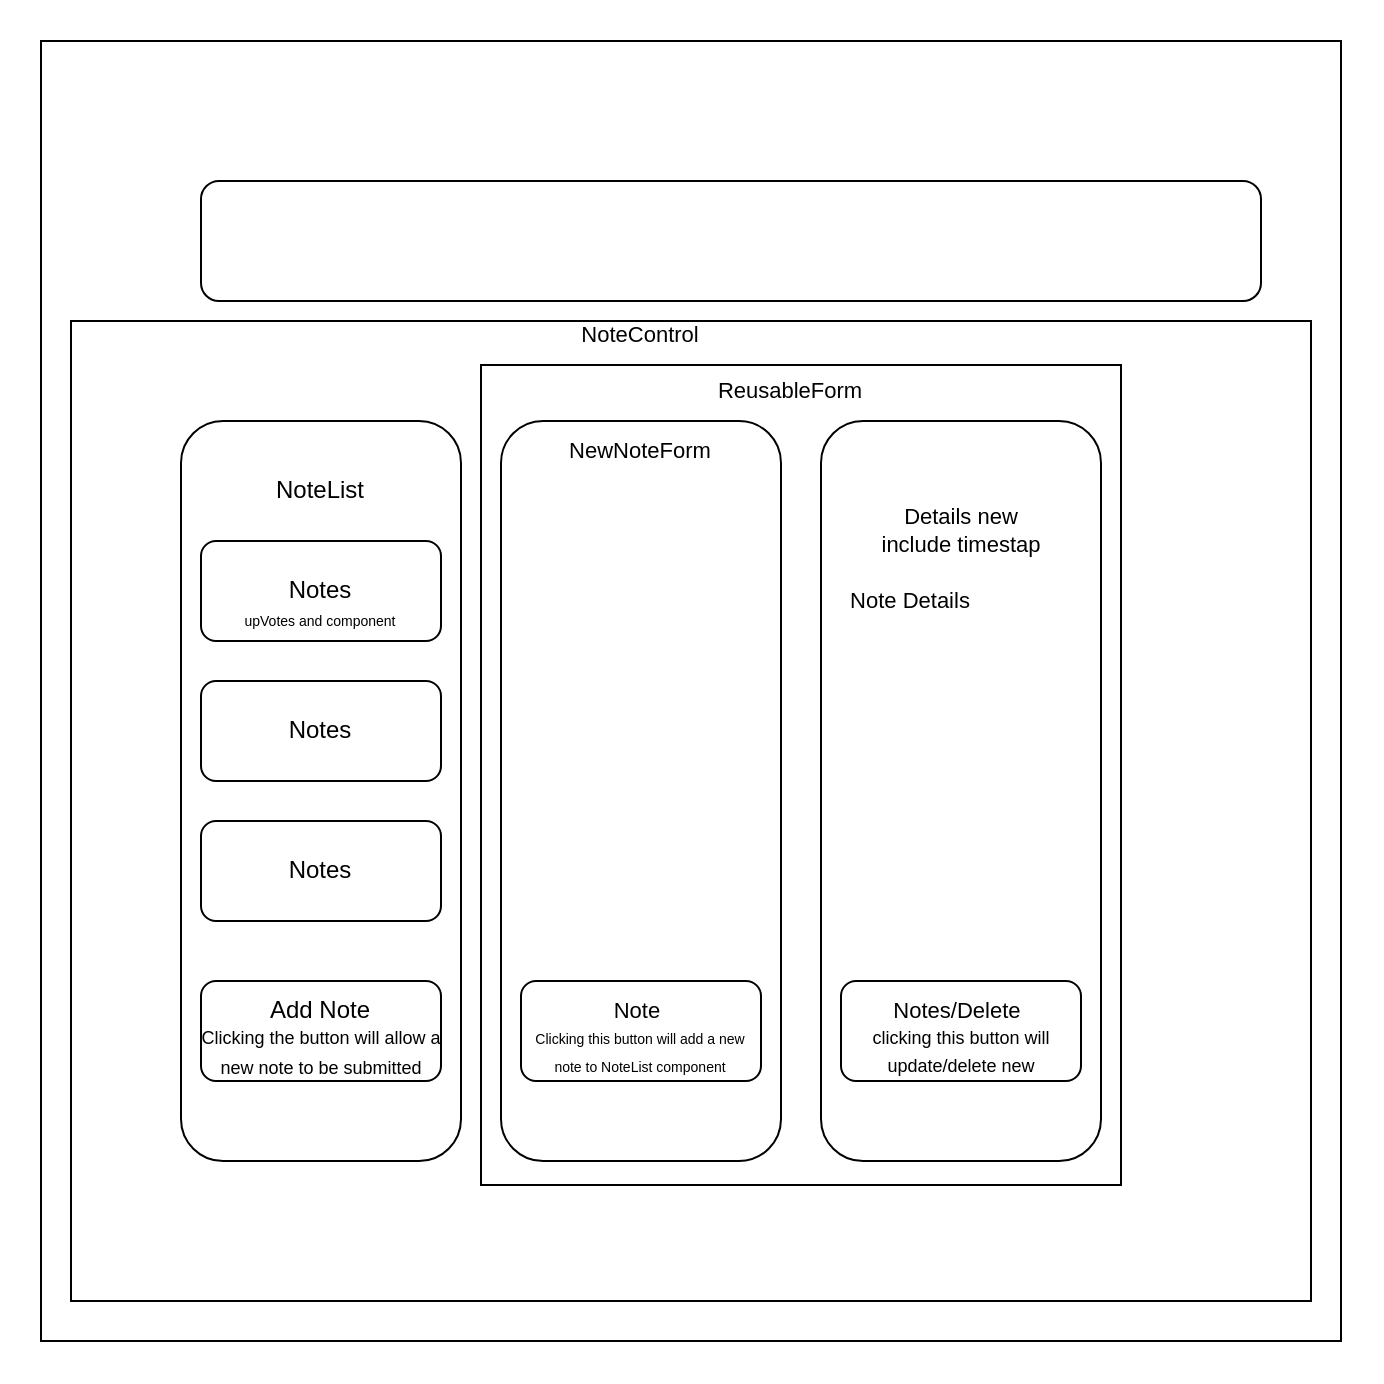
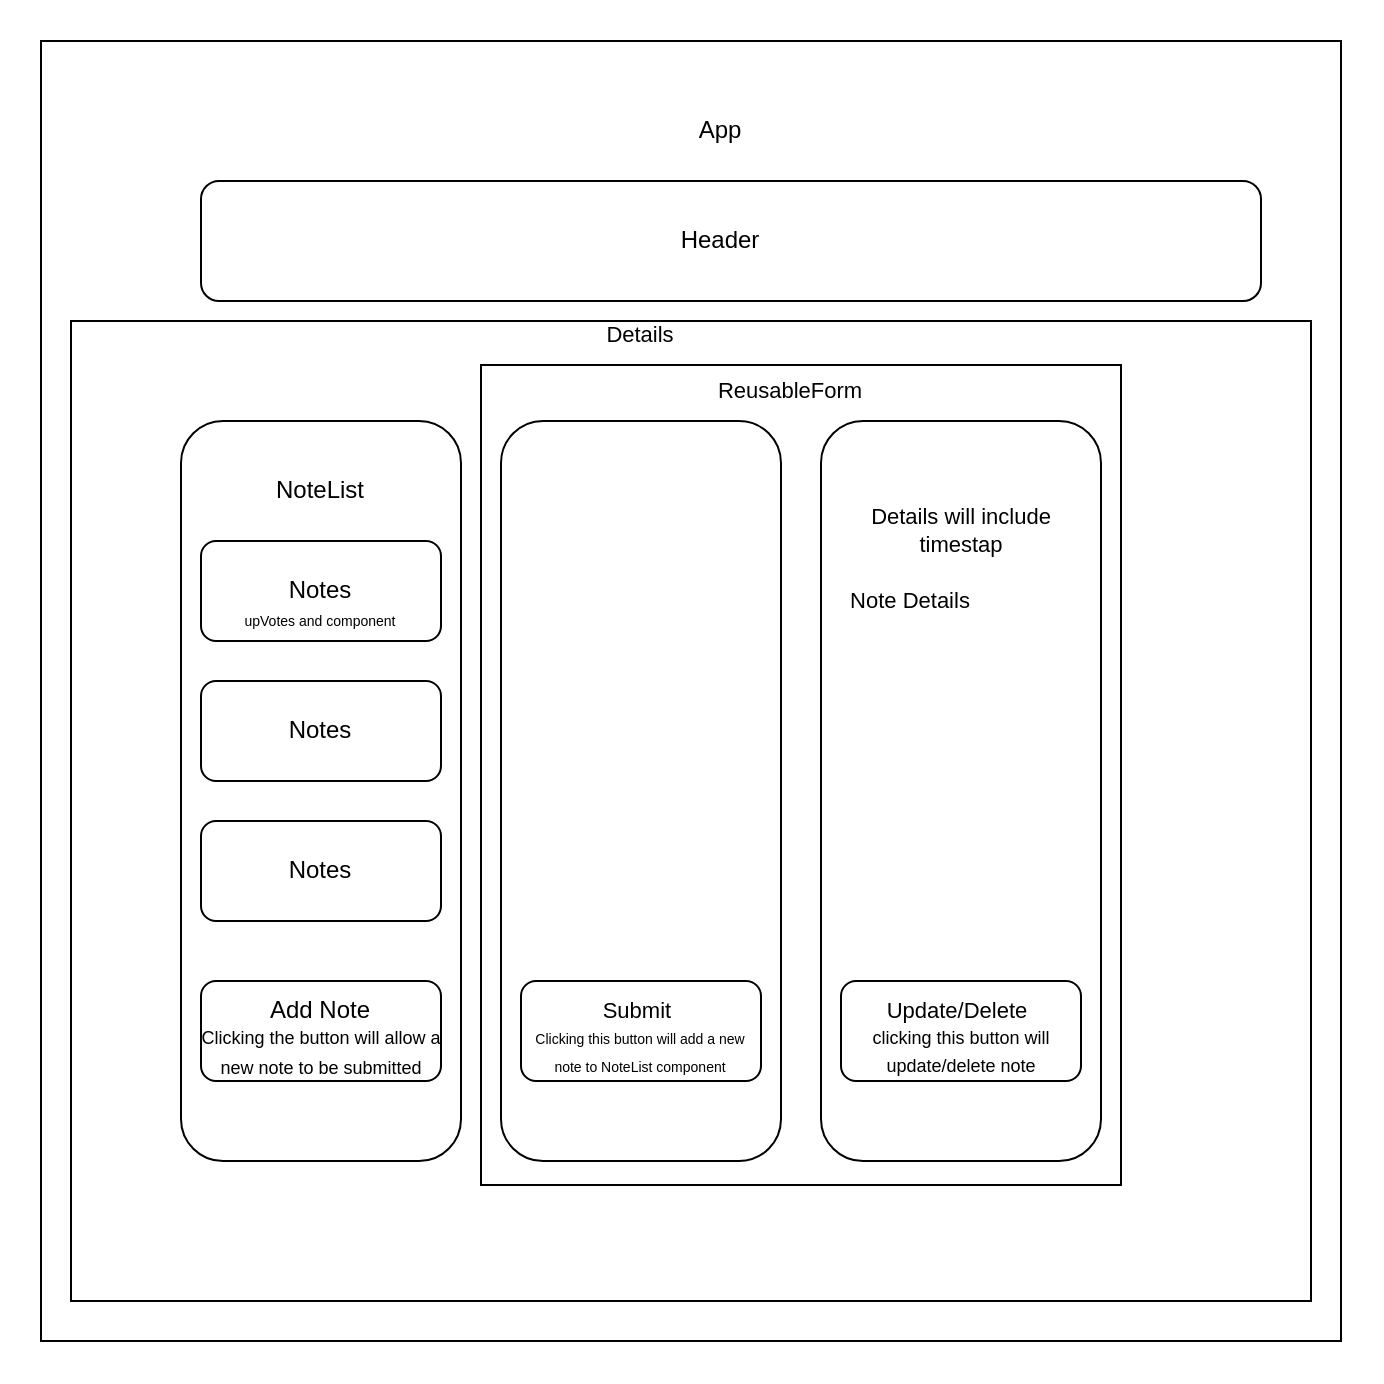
node "App": added
node "Header": added
node "NoteControl": label "NoteControl" -> "Details"
node "NewNoteForm": removed
node "Details new include timestap": label "Details new include timestap" -> "Details will include timestap"
node "Note": label "Note" -> "Submit"
node "Notes/Delete": label "Notes/Delete" -> "Update/Delete"
node "clicking this button will update/delete new": label "clicking this button will update/delete new" -> "clicking this button will update/delete note"
